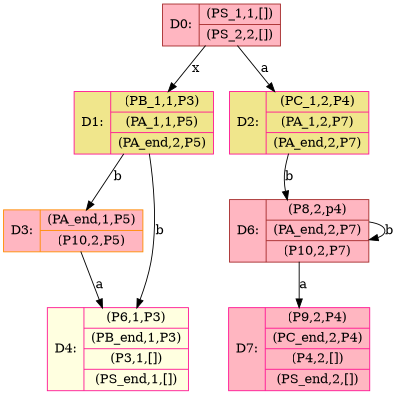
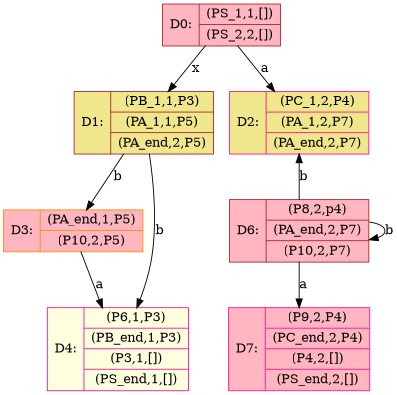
node "D1:": color deeppink -> brown
edge "D2:" -> "D6:": reversed
